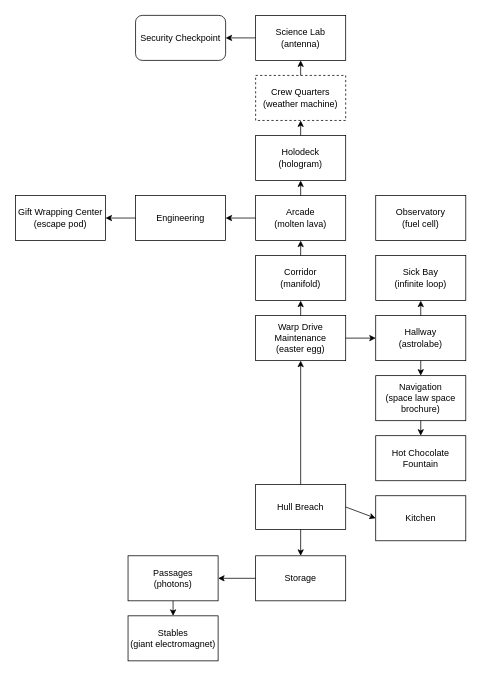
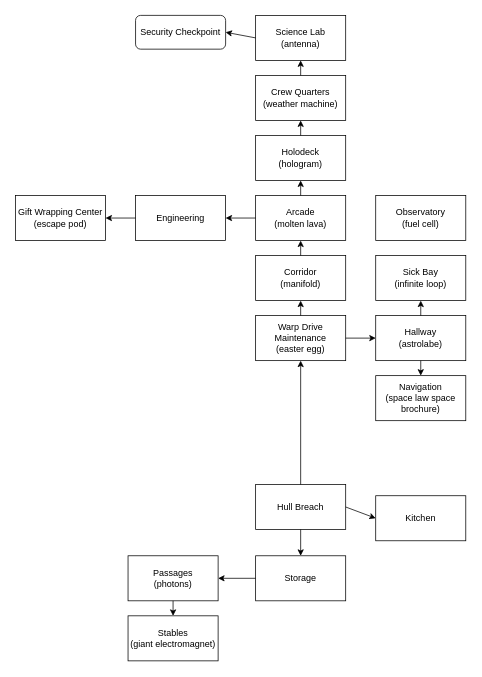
node "Security Checkpoint": size 90x45 -> 90x34
node "Crew Quarters (weather machine)": style dashed -> solid
edge "Navigation (space law space brochure)" -> "Hot Chocolate Fountain": removed
node "Hot Chocolate Fountain": removed
